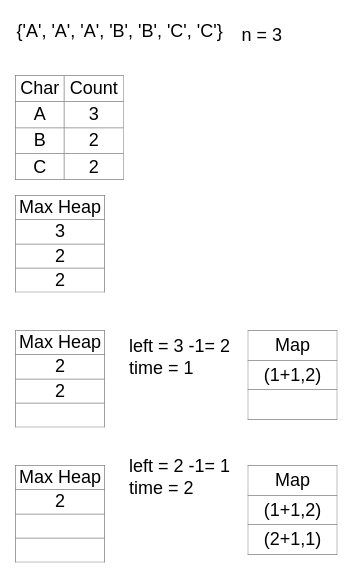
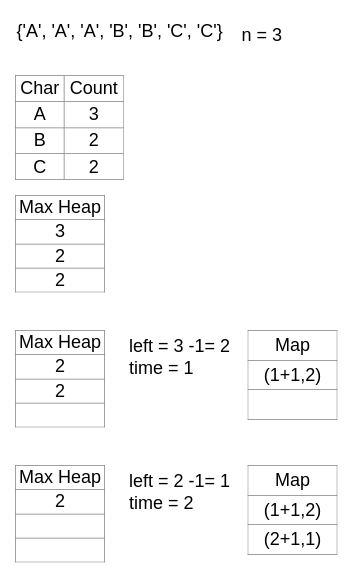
node "left = 2 -1= 1 time = 2": moved (184, 480) -> (184, 495)
